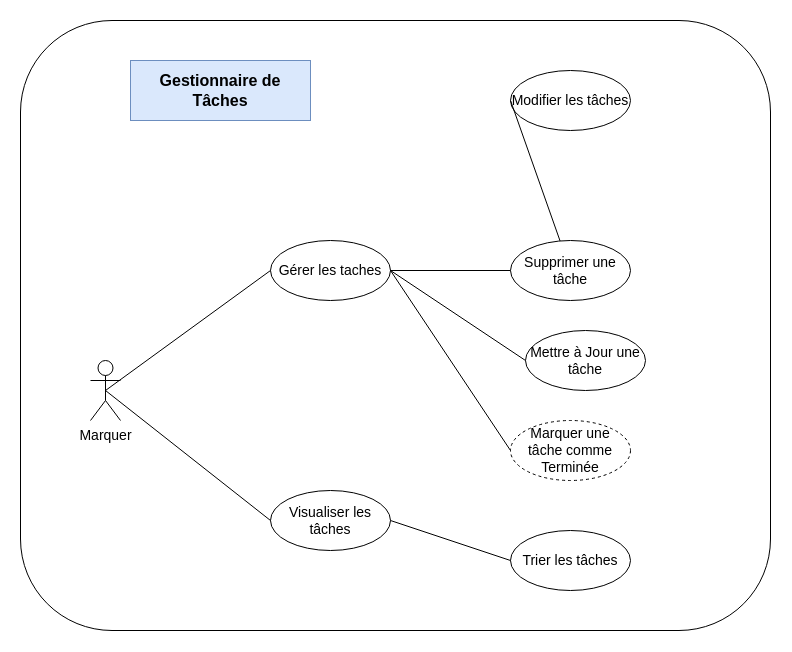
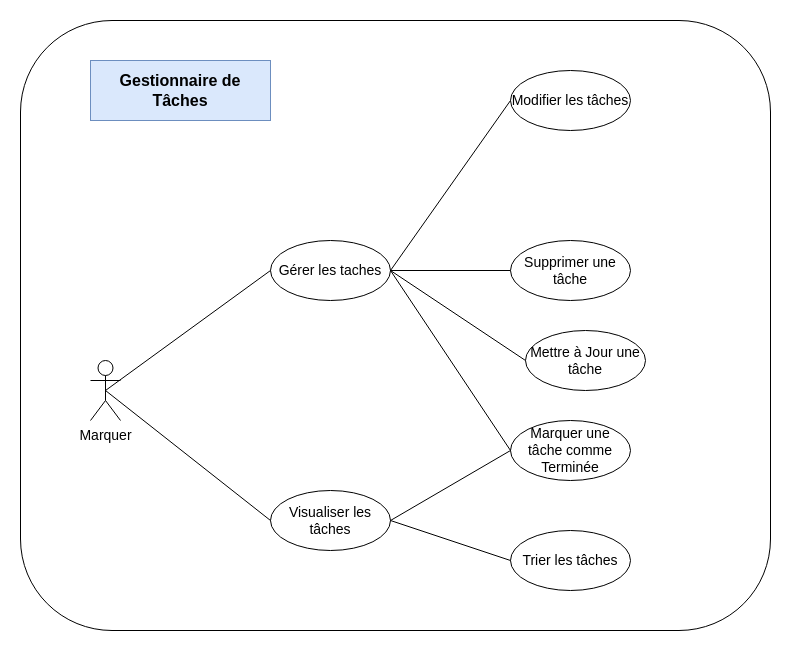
node "Gestionnaire de Tâches": moved (221, 91) -> (181, 91)
edge "Modifier les tâches" -- "Supprimer une tâche": now "Modifier les tâches" -- "Gérer les taches"
node "Marquer une tâche comme Terminée": style dashed -> solid
edge "Marquer une tâche comme Terminée" -- "Visualiser les tâches": added
